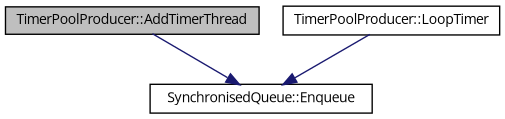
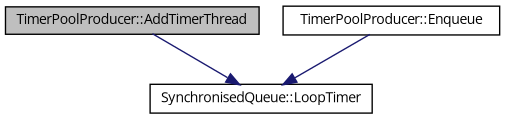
node "TimerPoolProducer::LoopTimer": label "TimerPoolProducer::LoopTimer" -> "TimerPoolProducer::Enqueue"
node "SynchronisedQueue::Enqueue": label "SynchronisedQueue::Enqueue" -> "SynchronisedQueue::LoopTimer"
